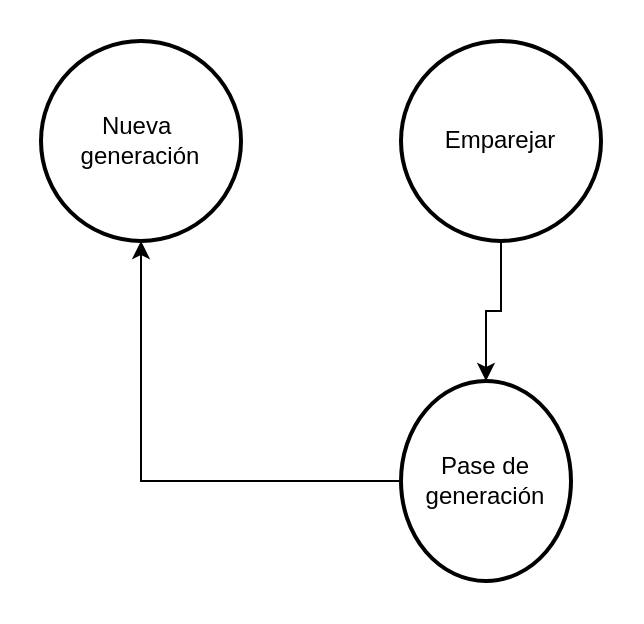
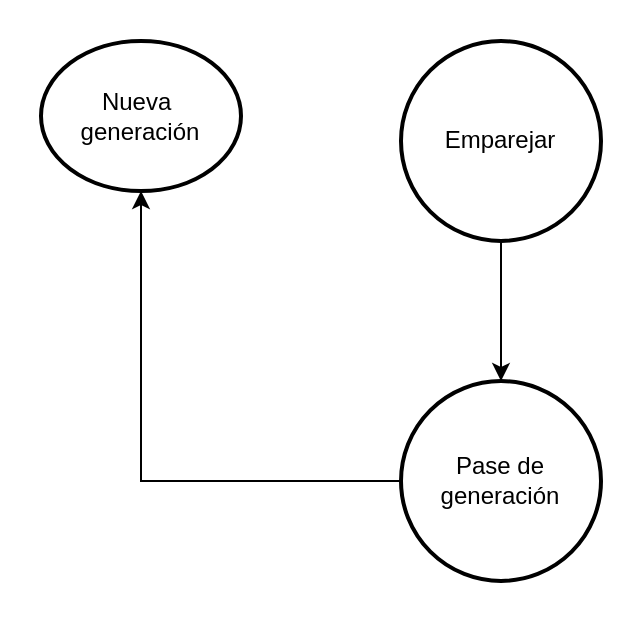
node "Nueva generación": size 200x200 -> 200x150
node "Pase de generación": size 170x200 -> 200x200
